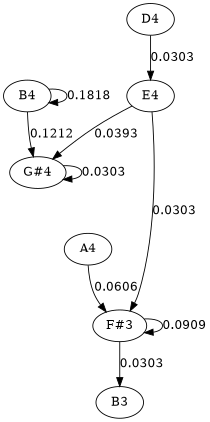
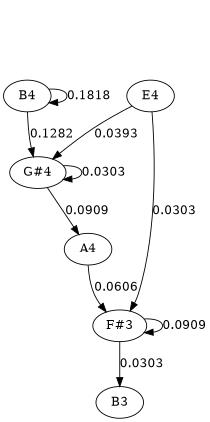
node "D4": removed
edge "B4" -- "G#4": label "0.1212" -> "0.1282"
edge "G#4" -- "A4": added, label "0.0909"
